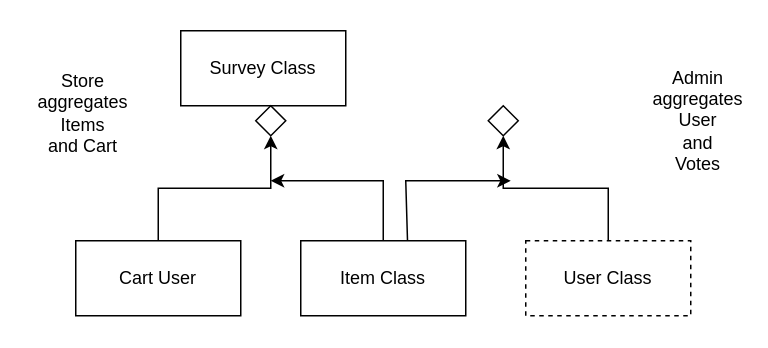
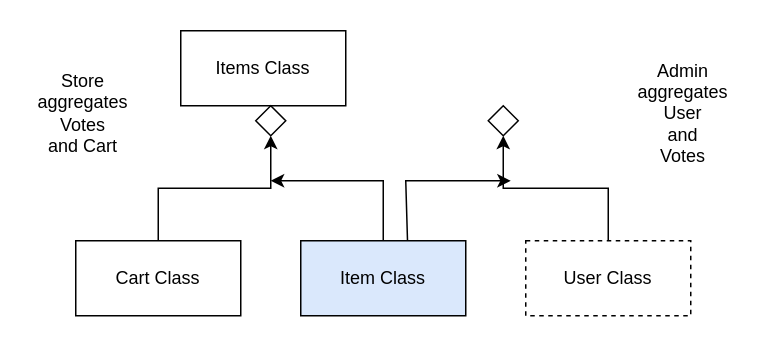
node "Survey Class": label "Survey Class" -> "Items Class"
node "Store aggregates Items and Cart": label "Store aggregates Items and Cart" -> "Store aggregates Votes and Cart"
node "Admin aggregates User and Votes": moved (698, 121) -> (683, 113)
node "Cart User": label "Cart User" -> "Cart Class"
node "Item Class": fillcolor #ffffff -> #dae8fc
